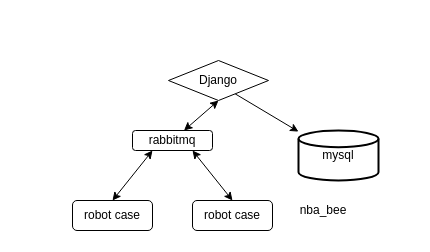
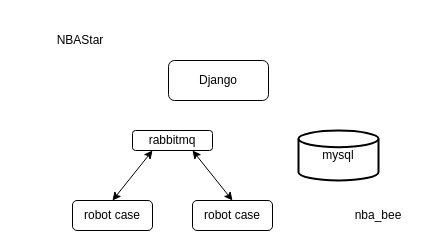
node "NBAStar": added
node "Django": shape diamond -> rounded rectangle
edge "Django" -> "mysql": removed
edge "Django" -- "rabbitmq": removed
node "nba_bee": moved (324, 211) -> (379, 216)
